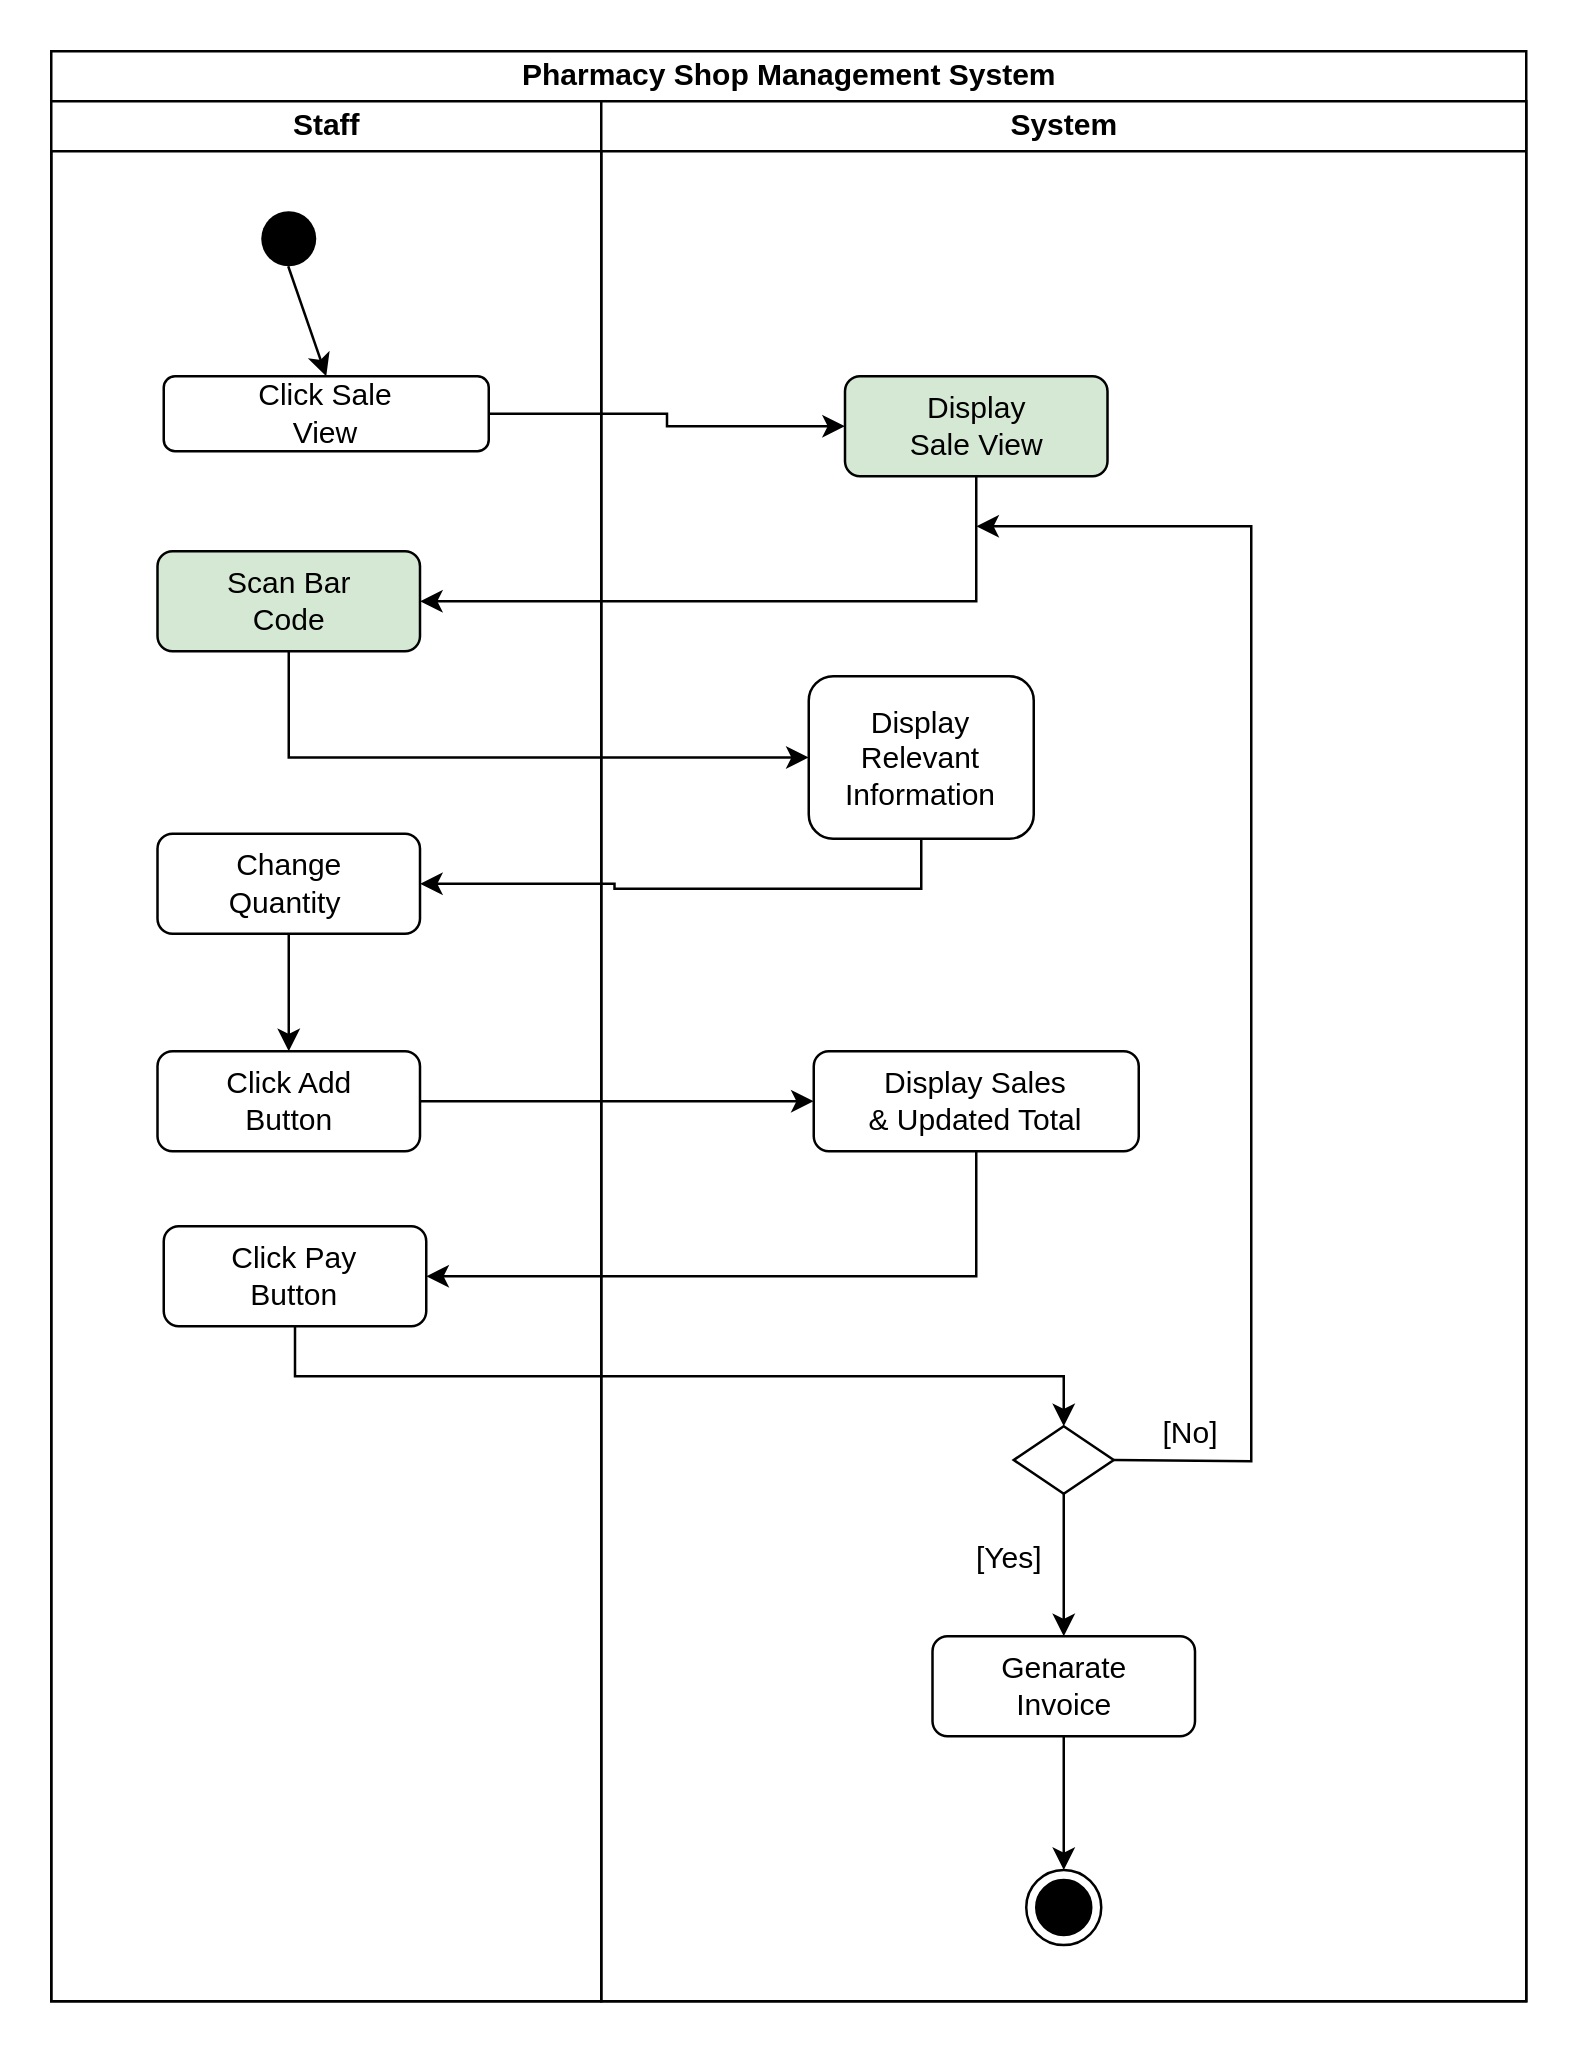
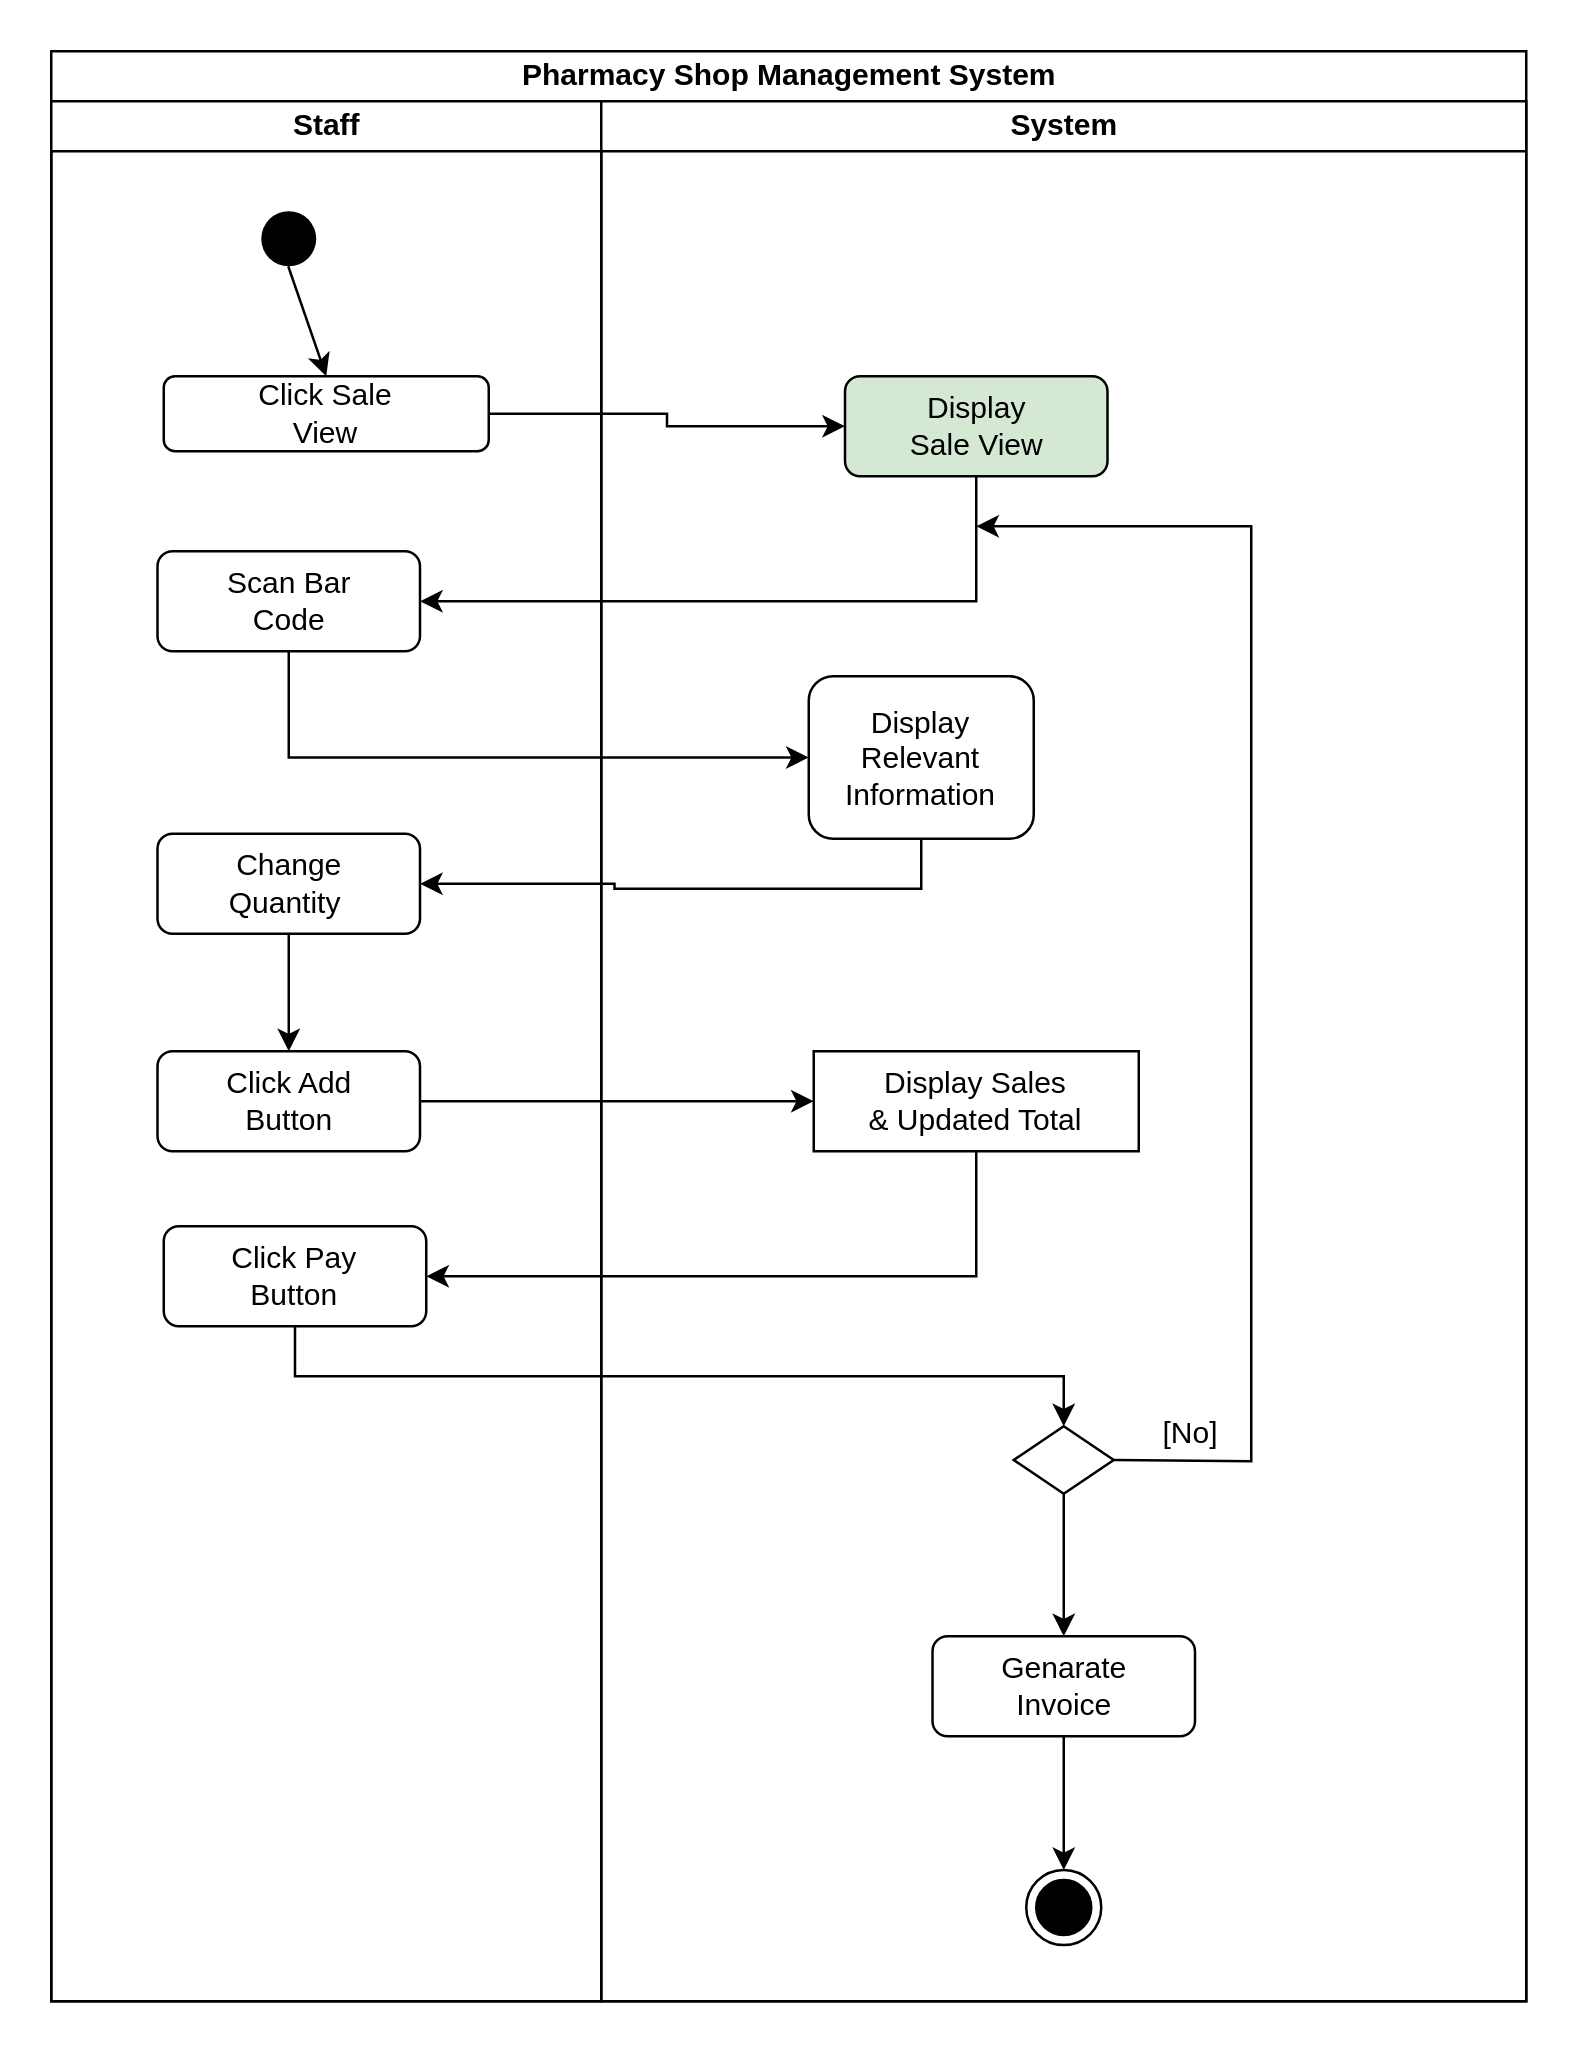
node "Scan Bar Code": fillcolor #d5e8d4 -> #ffffff
node "Display Sales & Updated Total": shape rounded rectangle -> rectangle
node "[Yes]": removed
